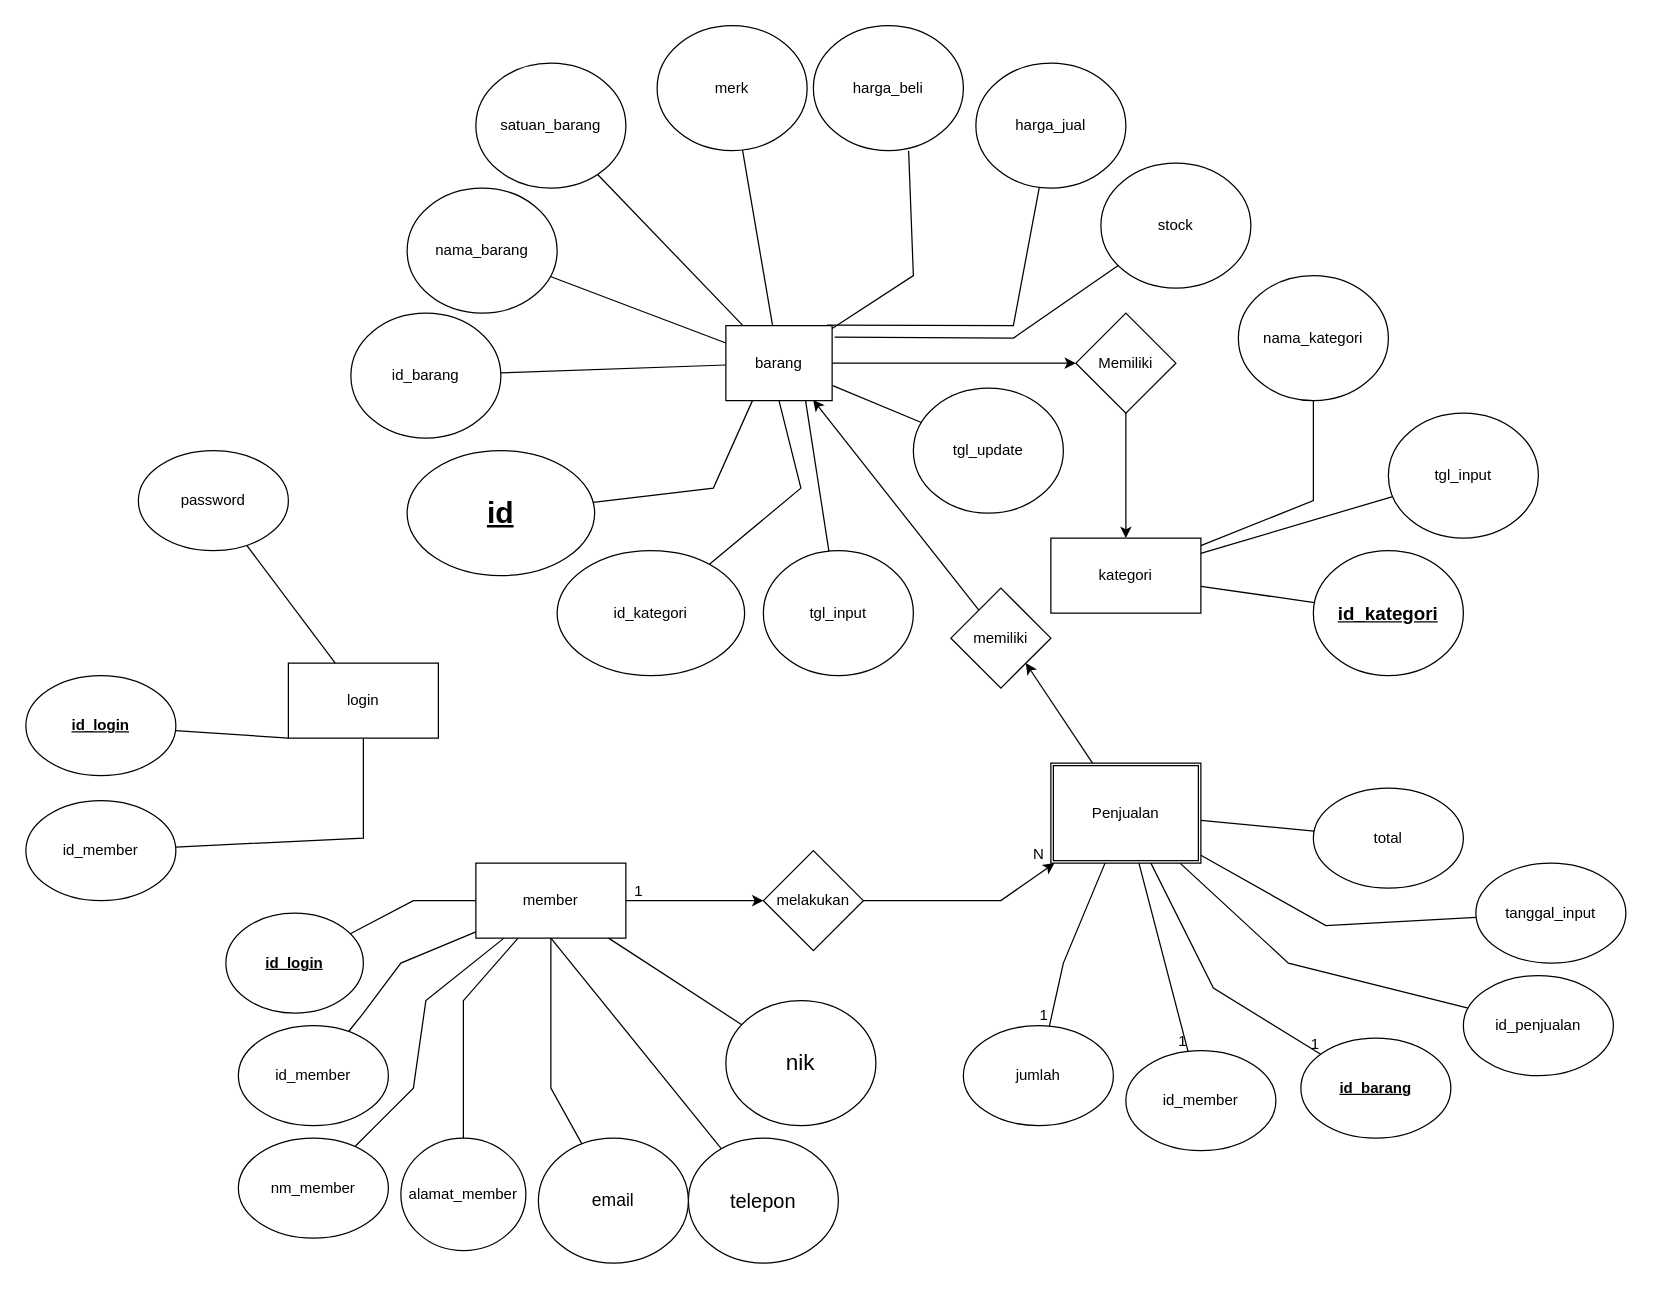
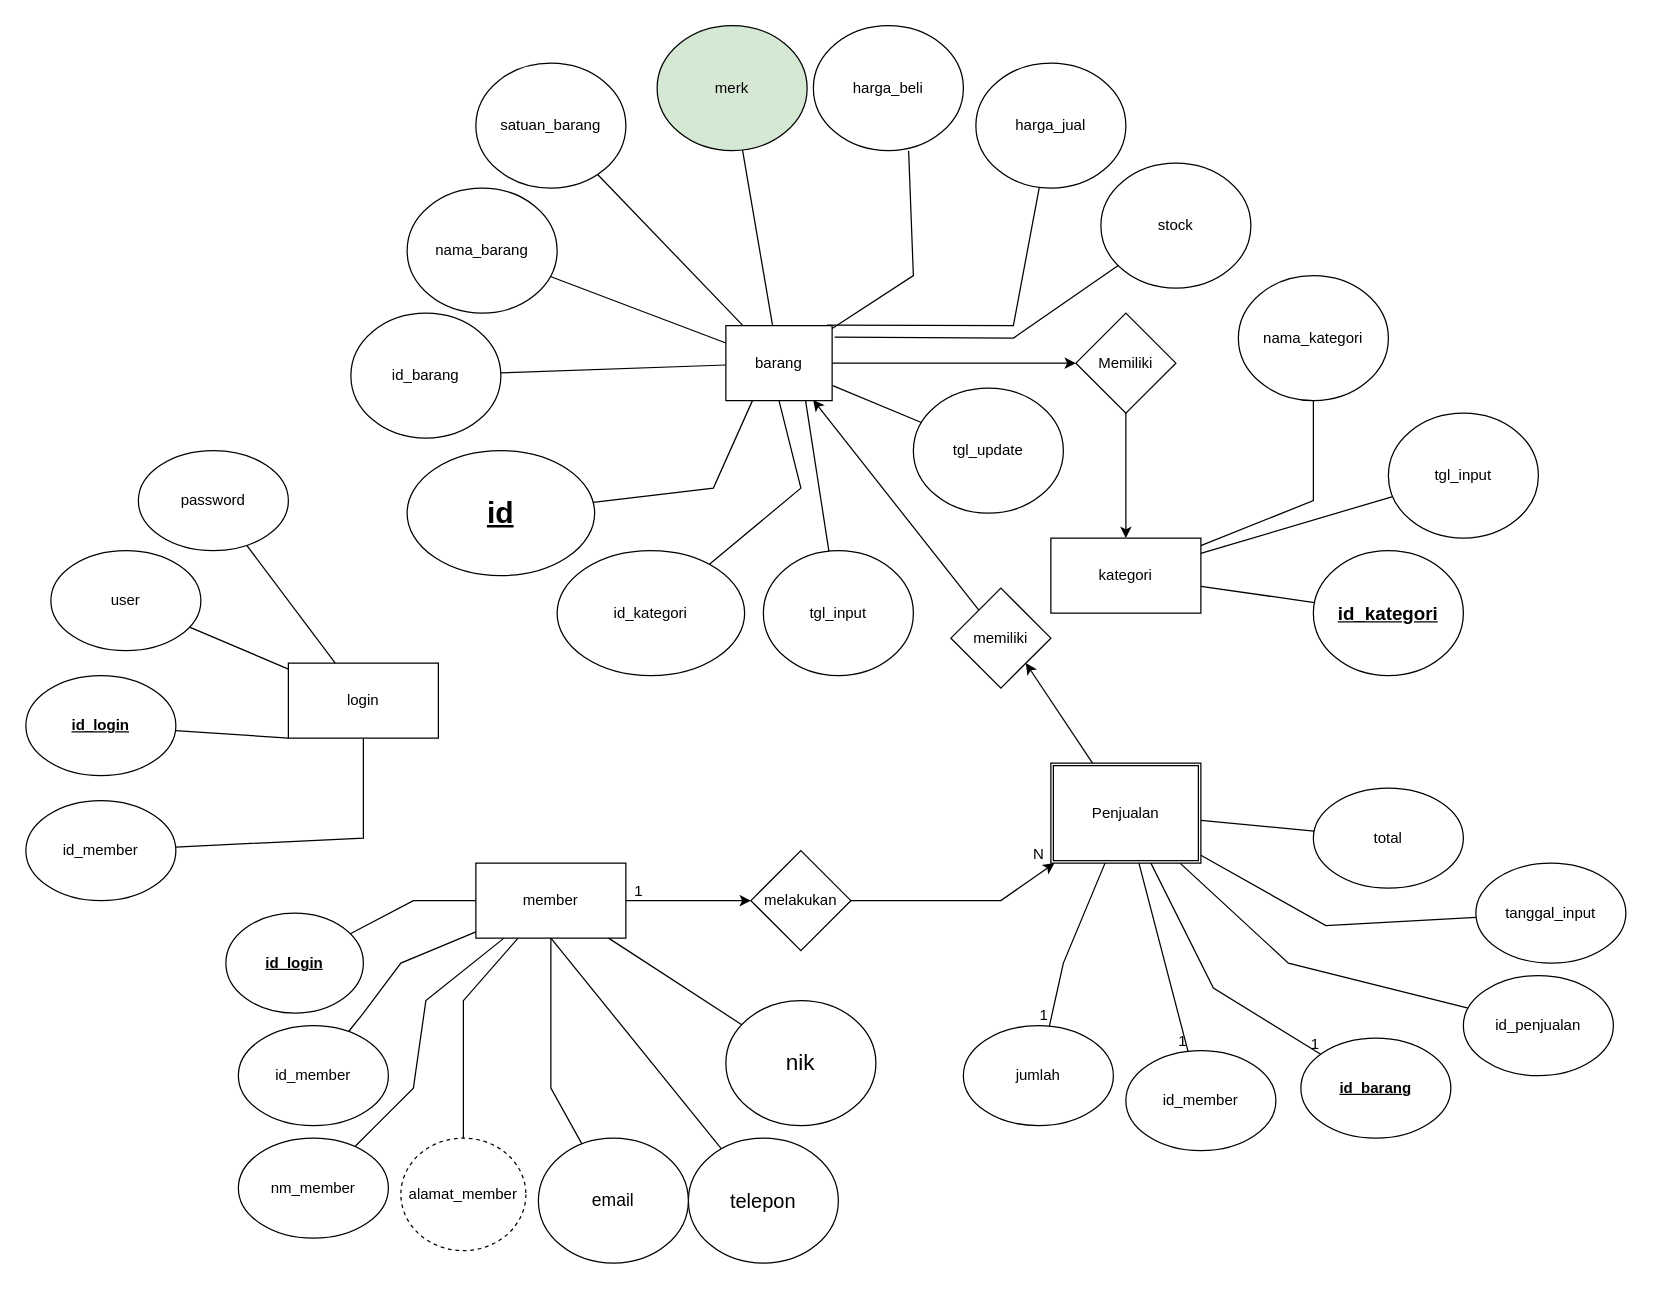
node "merk": fillcolor #ffffff -> #d5e8d4
node "user": added
edge "user" -- "login": added
node "melakukan": moved (813, 901) -> (801, 901)
node "alamat_member": style solid -> dashed
